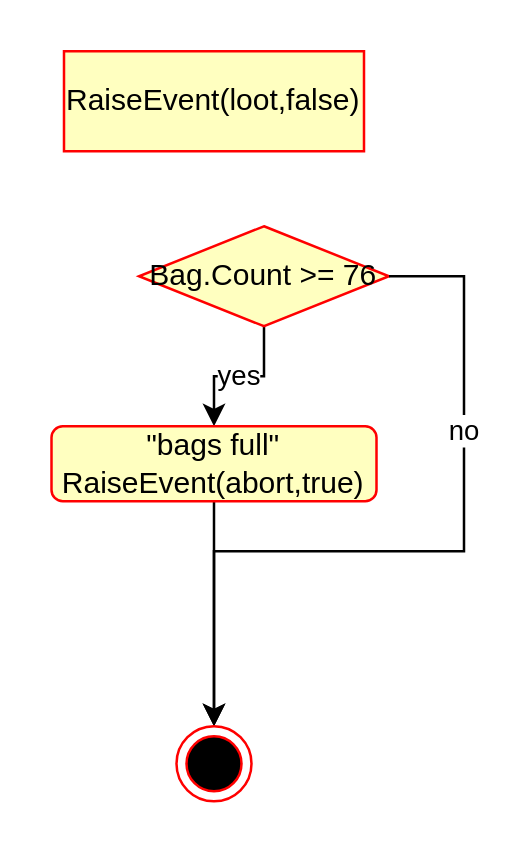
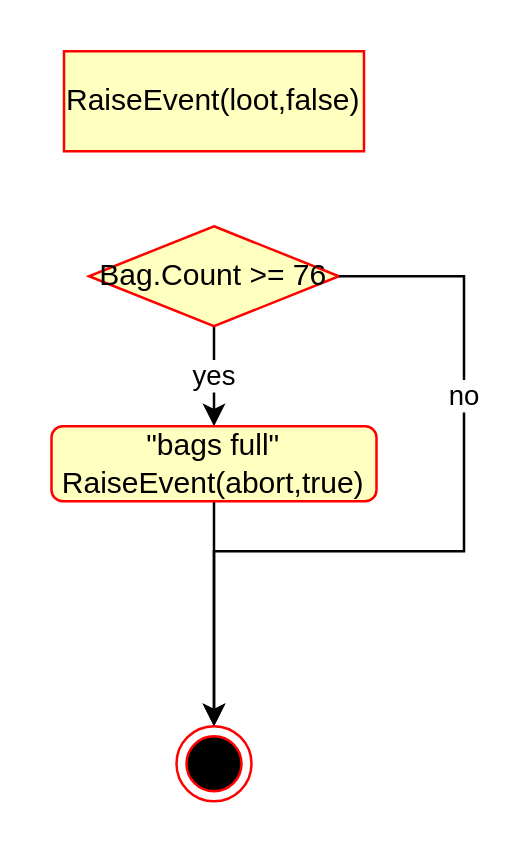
node "Bag.Count >= 76": moved (264, 276) -> (214, 276)
